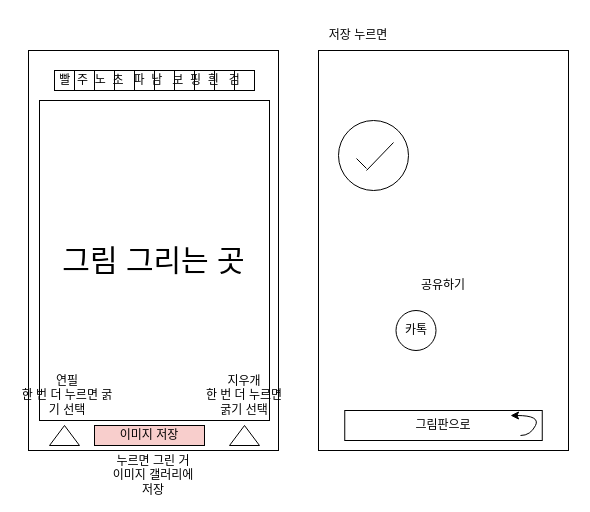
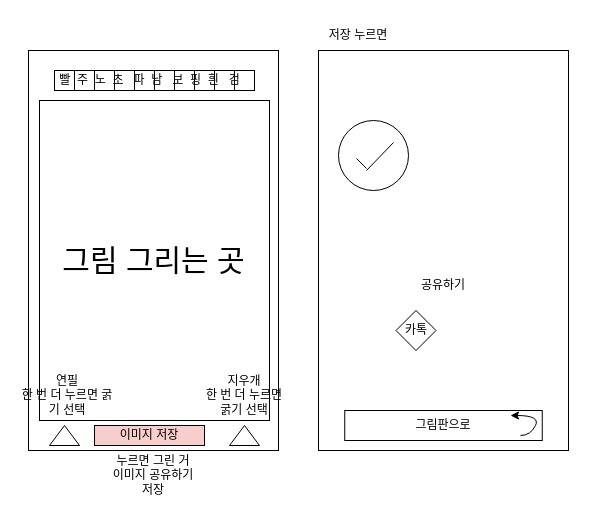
node "카톡": shape ellipse -> diamond
node "누르면 그린 거 이미지 갤러리에 저장": label "누르면 그린 거 이미지 갤러리에 저장" -> "누르면 그린 거 이미지 공유하기 저장"
